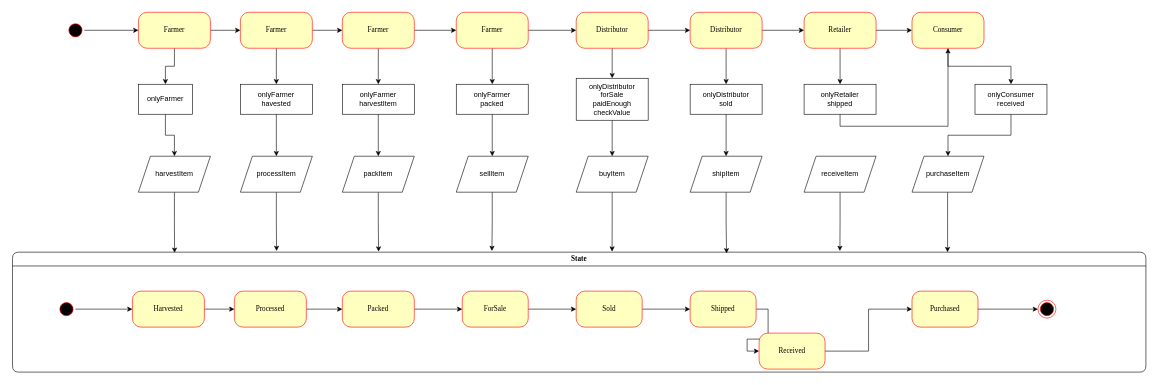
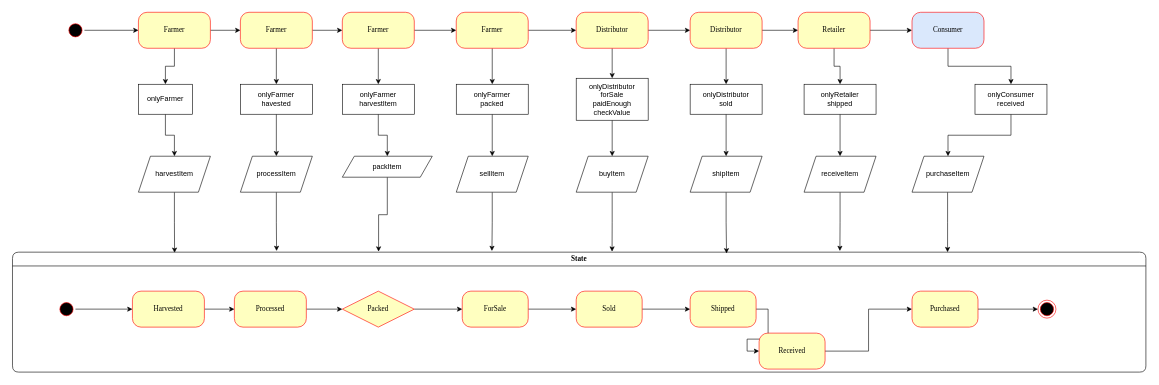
node "Retailer": moved (840, 30) -> (834, 30)
node "Consumer": fillcolor #ffffc0 -> #dae8fc
edge "onlyRetailer shipped" -> "Consumer": now "onlyRetailer shipped" -> "receiveItem"
node "packItem": size 72x36 -> 90x21
node "Packed": shape rounded rectangle -> diamond
